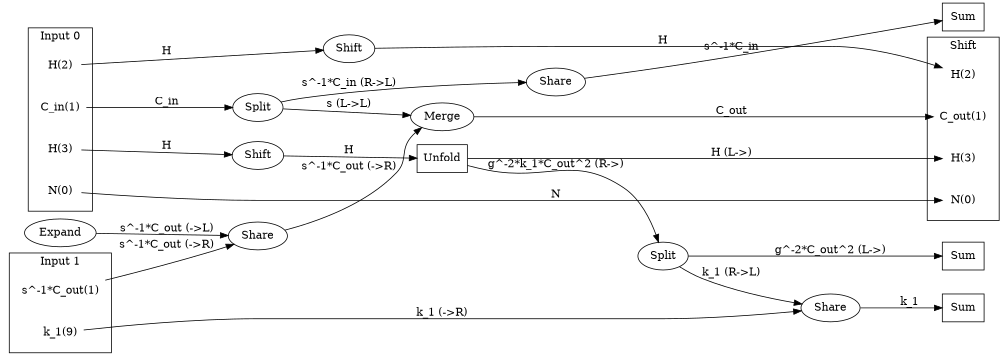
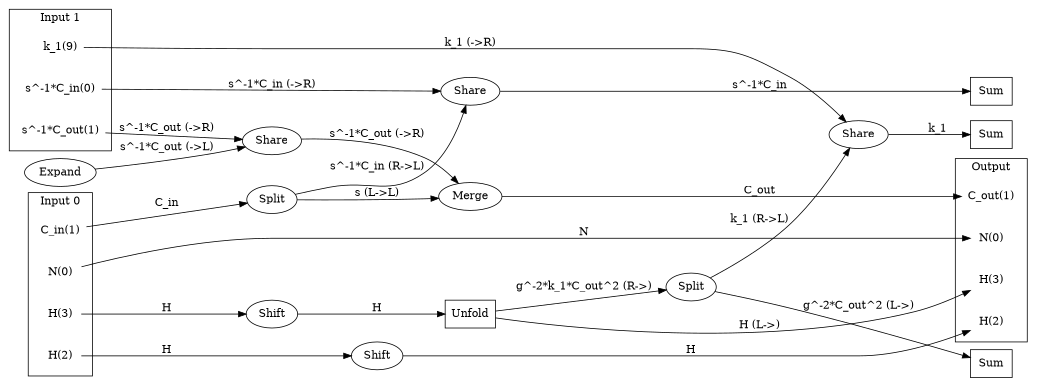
cluster "Shift": label "Shift" -> "Output"
node "s^-1*C_in(0)": added
